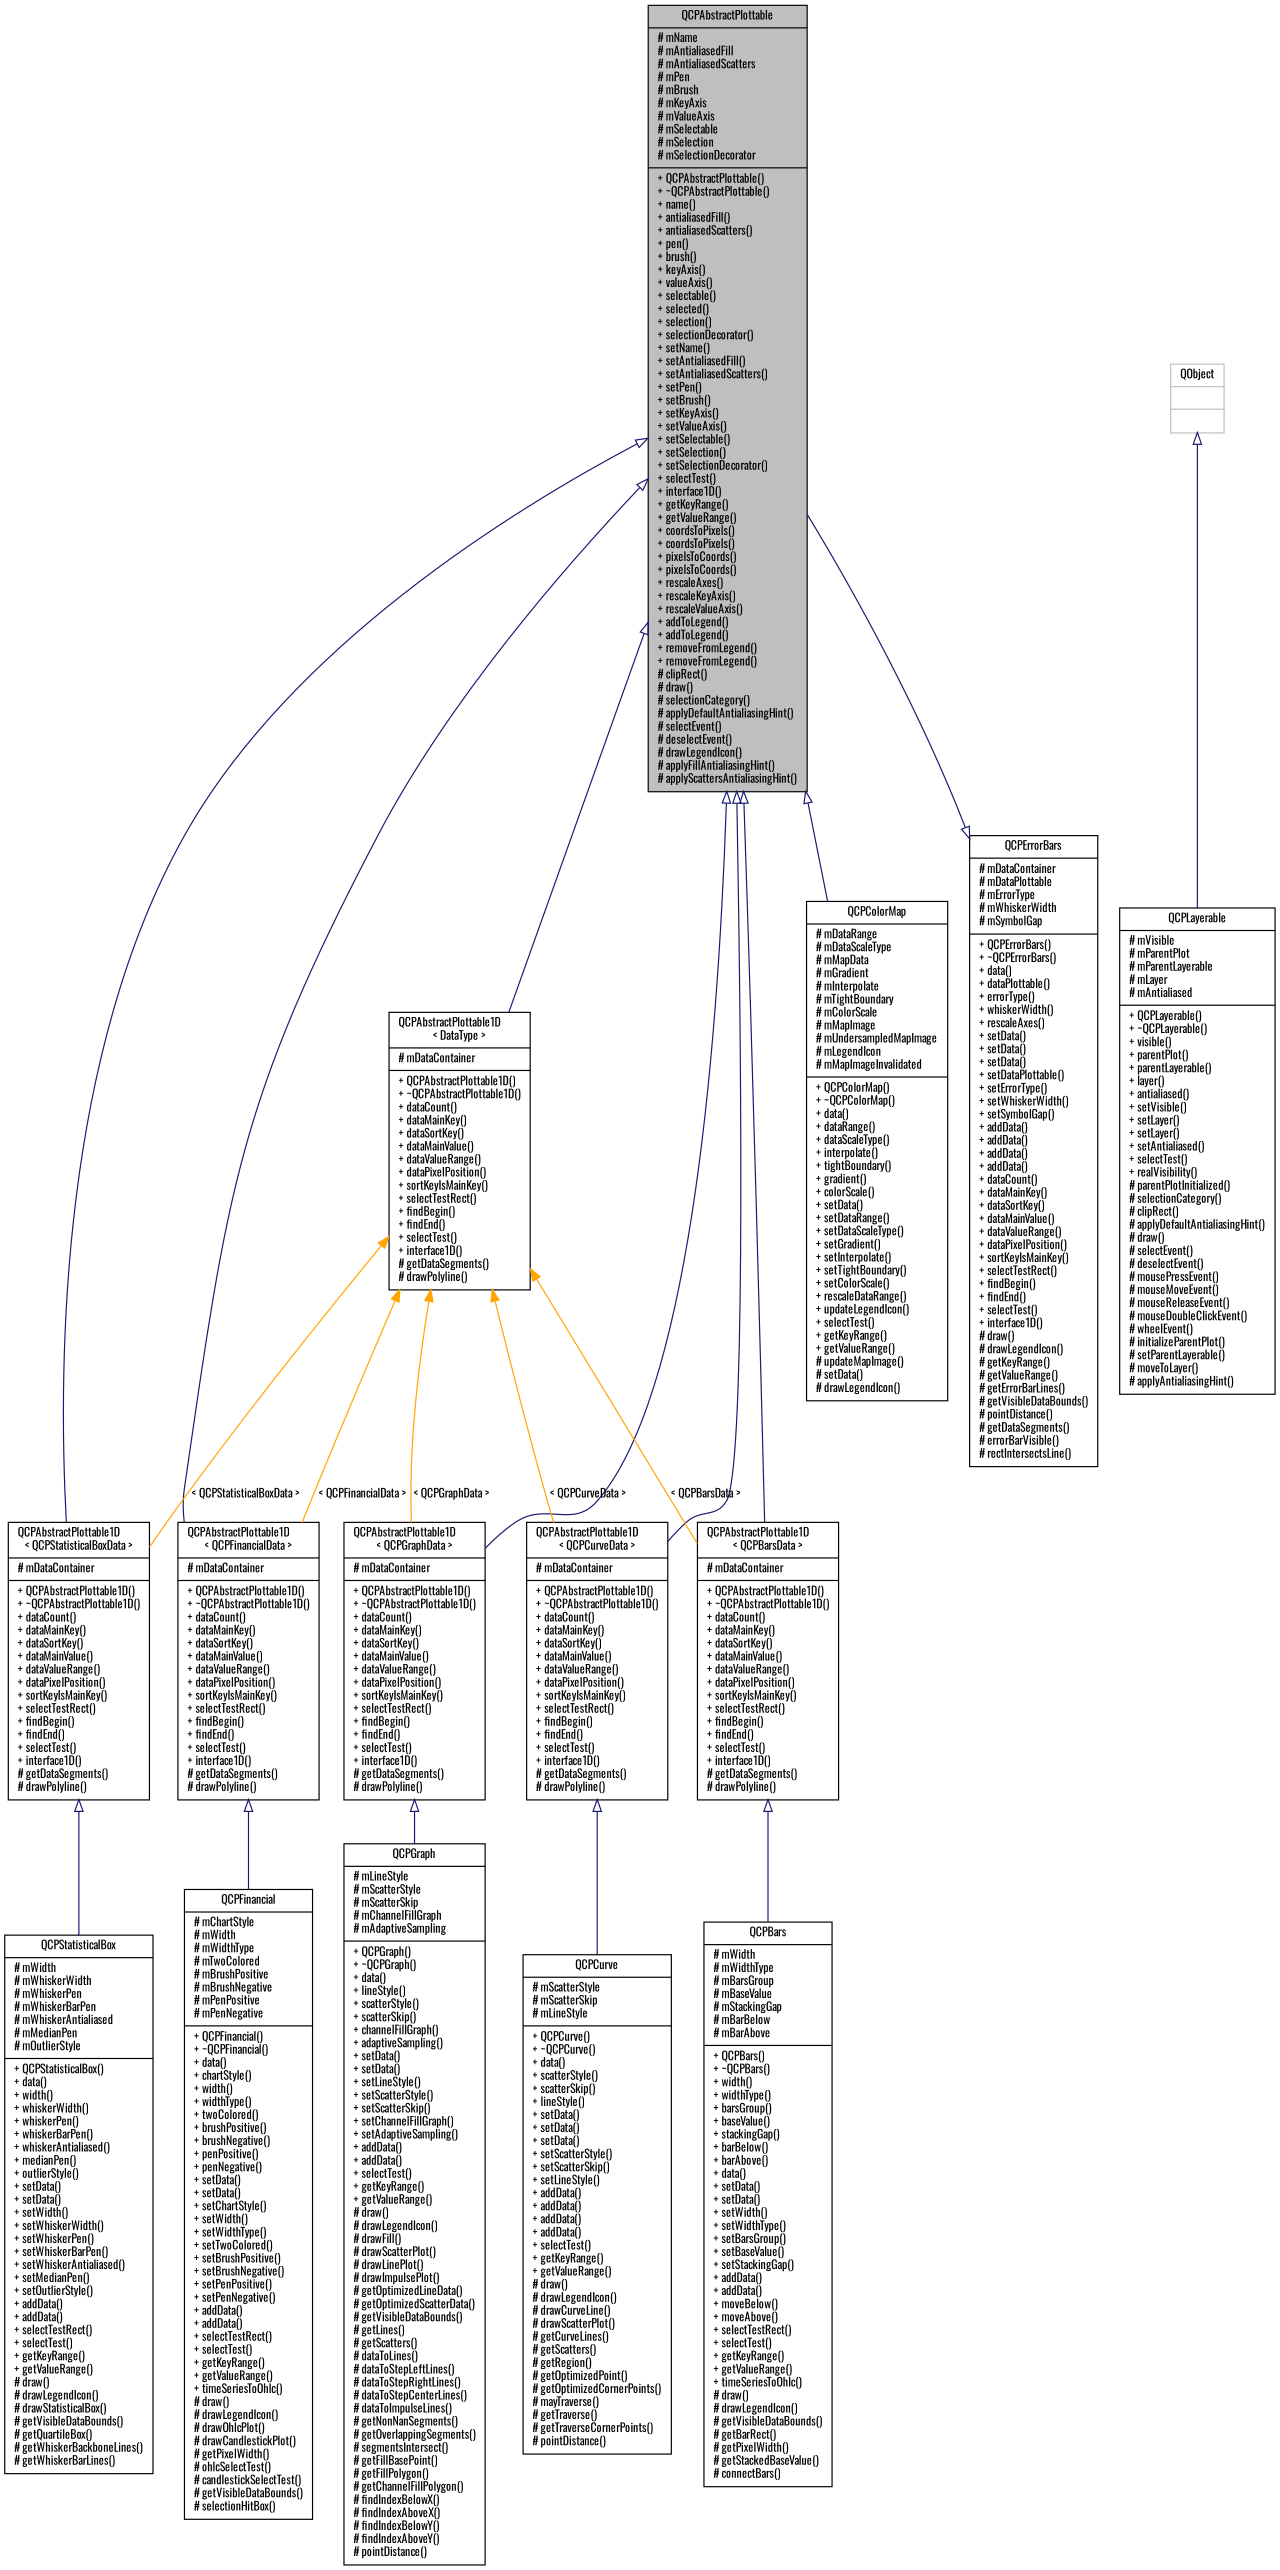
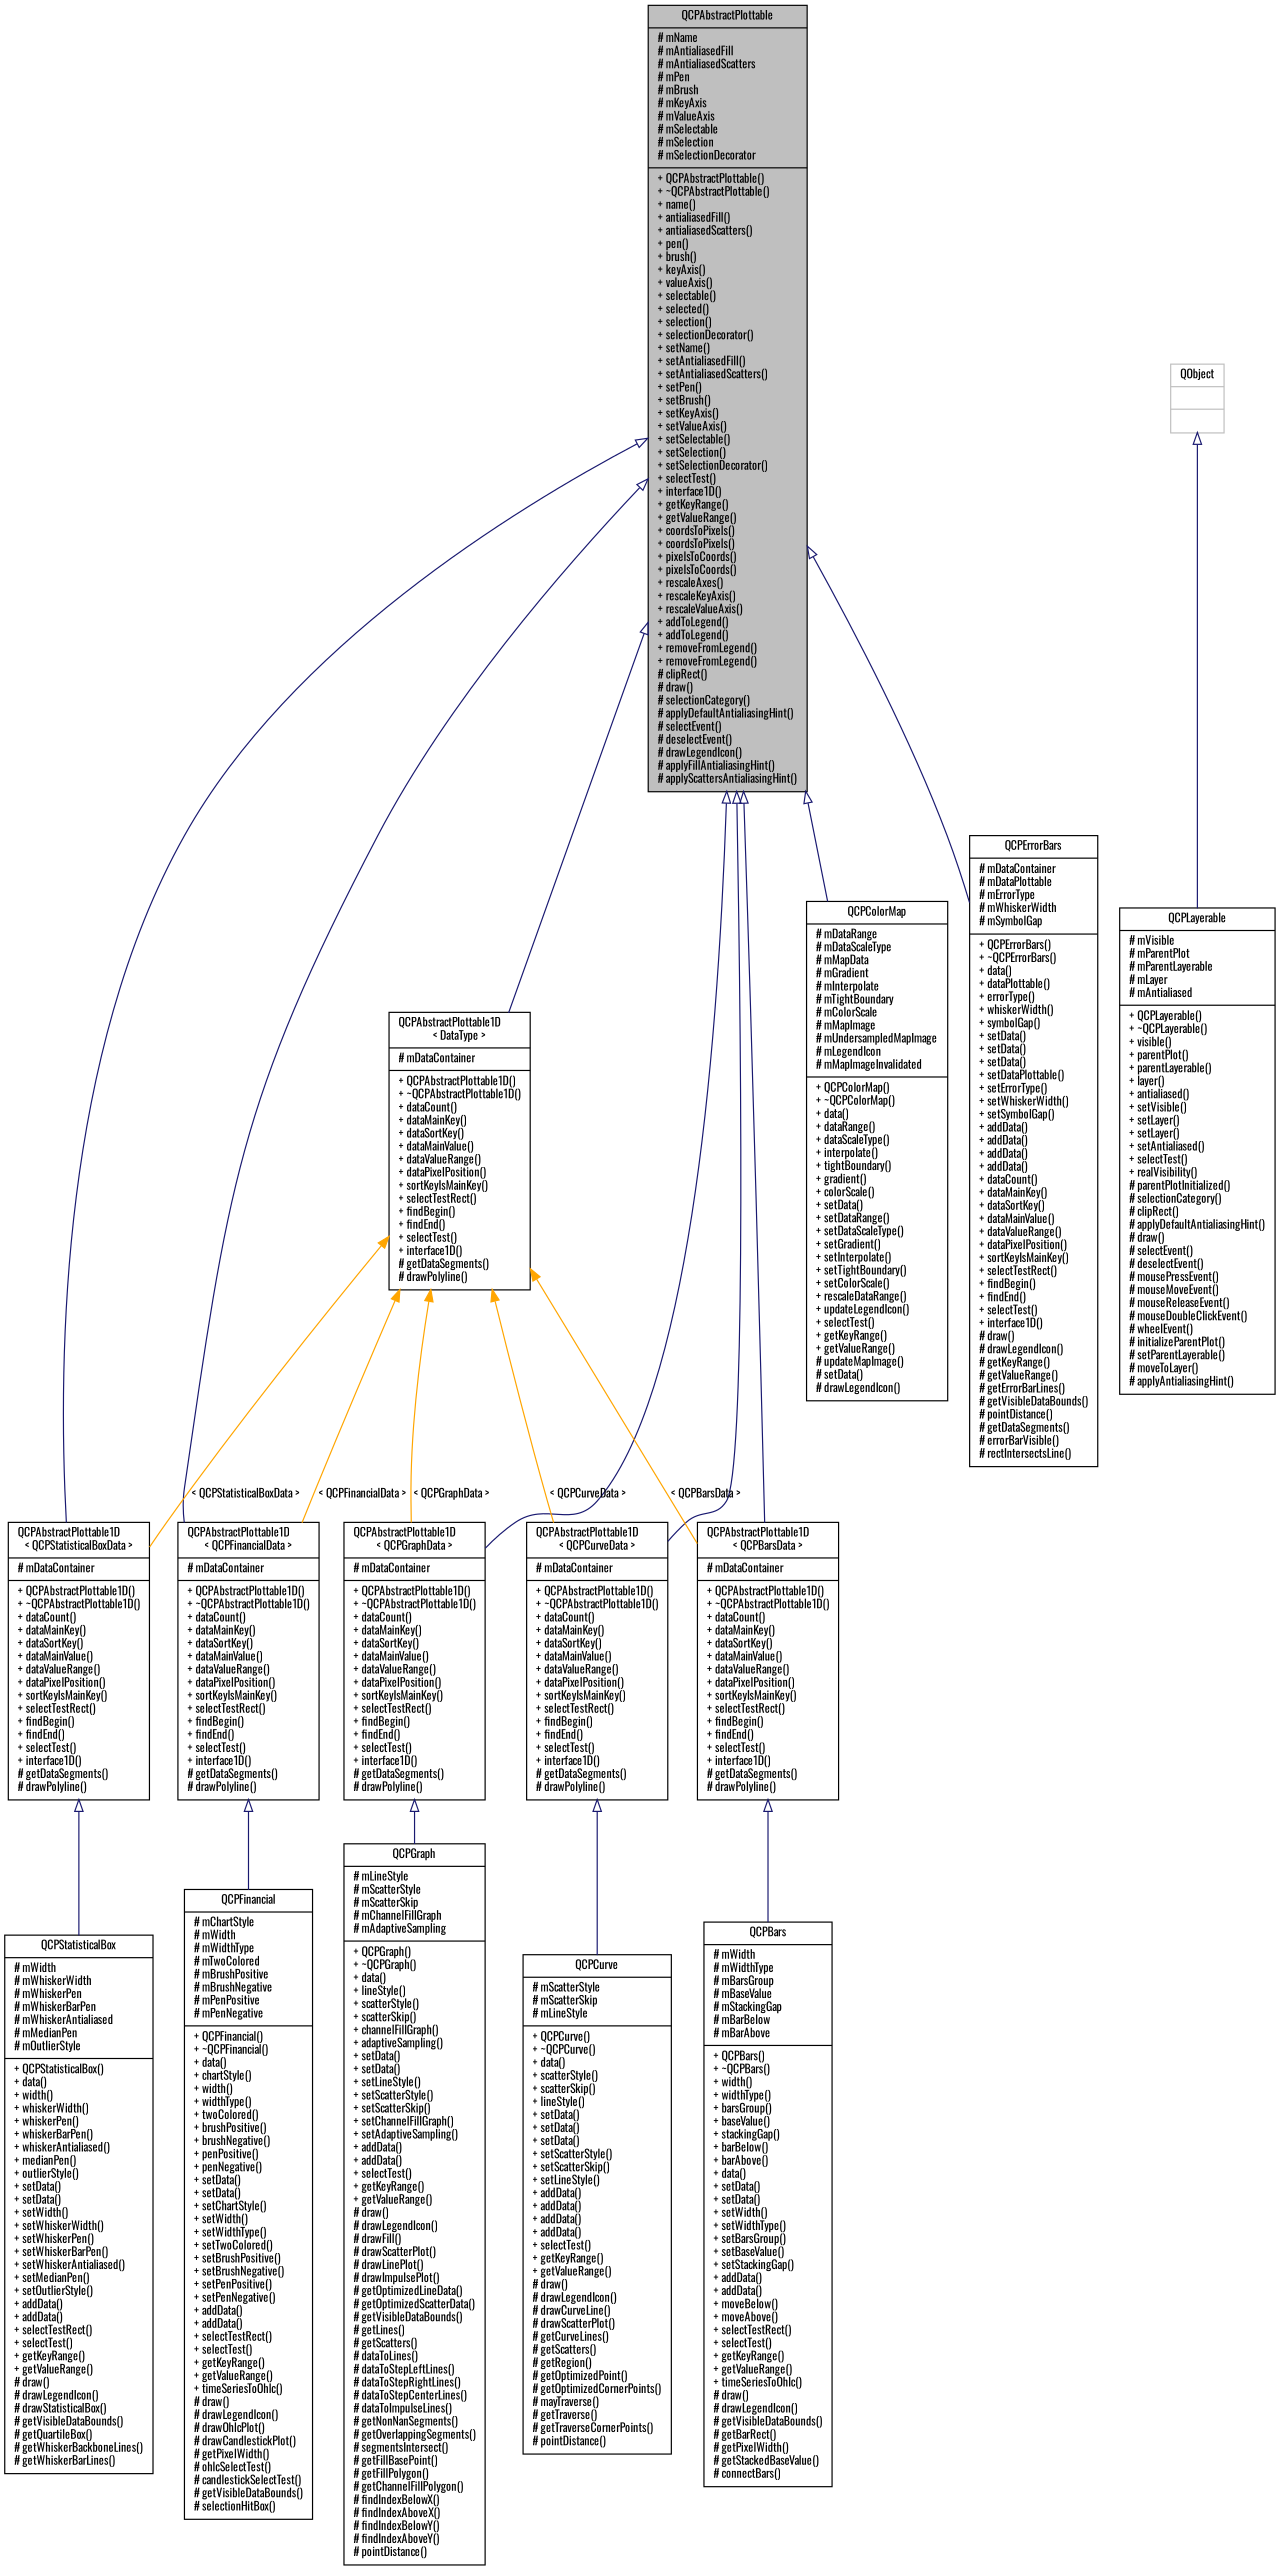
edge "QCPAbstractPlottable" -> "QCPErrorBars": reversed
node "QCPErrorBars": text "+ rescaleAxes()" -> "+ symbolGap()"
